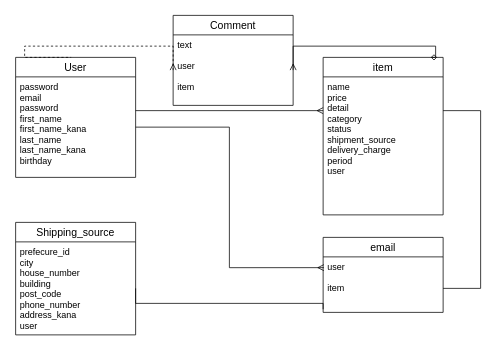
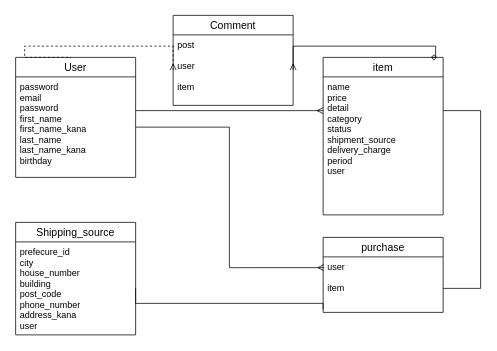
node "text user item": label "text user item" -> "post user item"
node "email": label "email" -> "purchase"
